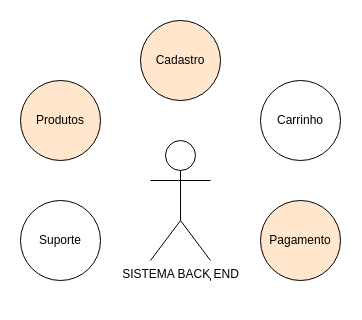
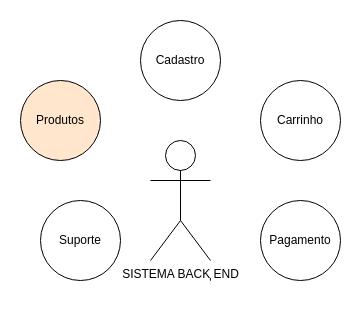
node "Cadastro": fillcolor #ffe6cc -> #ffffff
node "Suporte": moved (61, 241) -> (81, 241)
node "Pagamento": fillcolor #ffe6cc -> #ffffff
